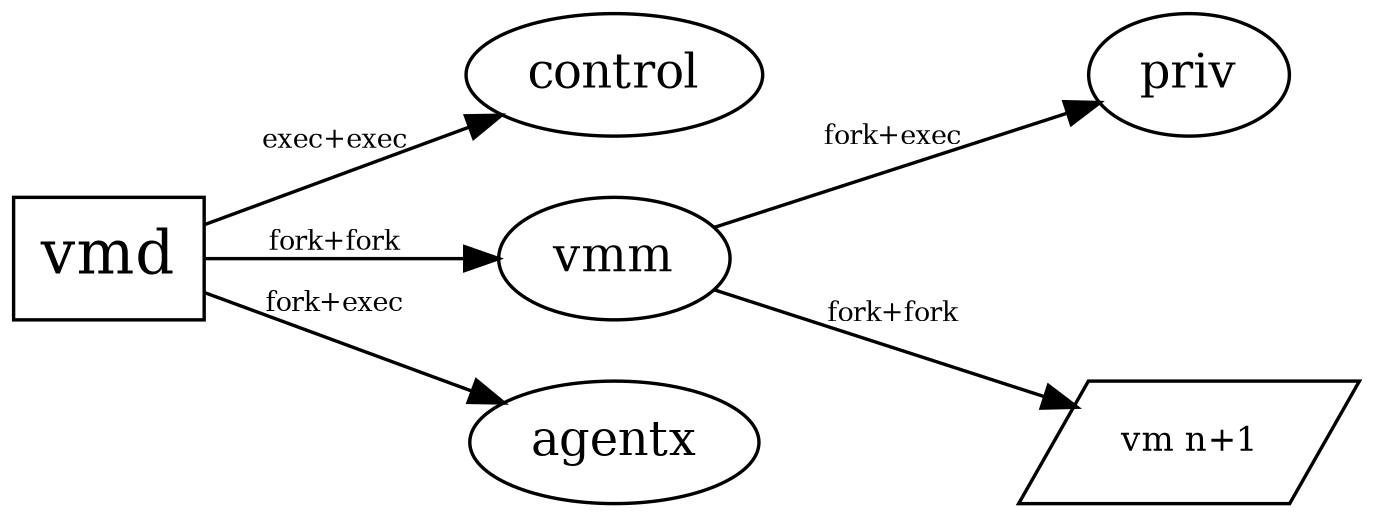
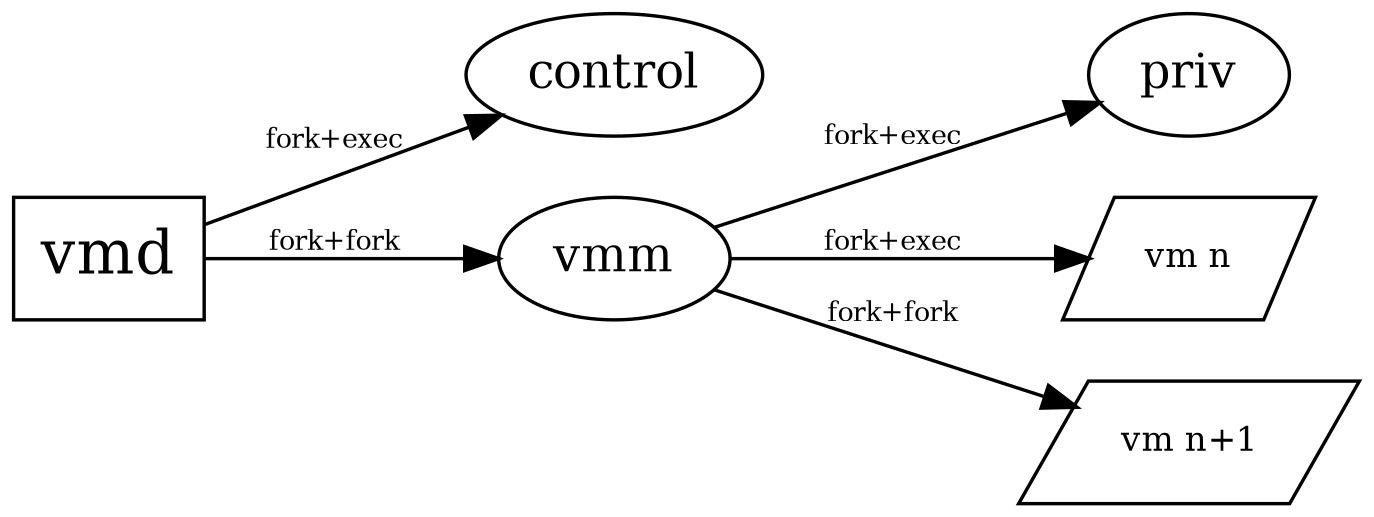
edge "vmd" -> "control": label "exec+exec" -> "fork+exec"
node "vm n": added
node "agentx": removed
